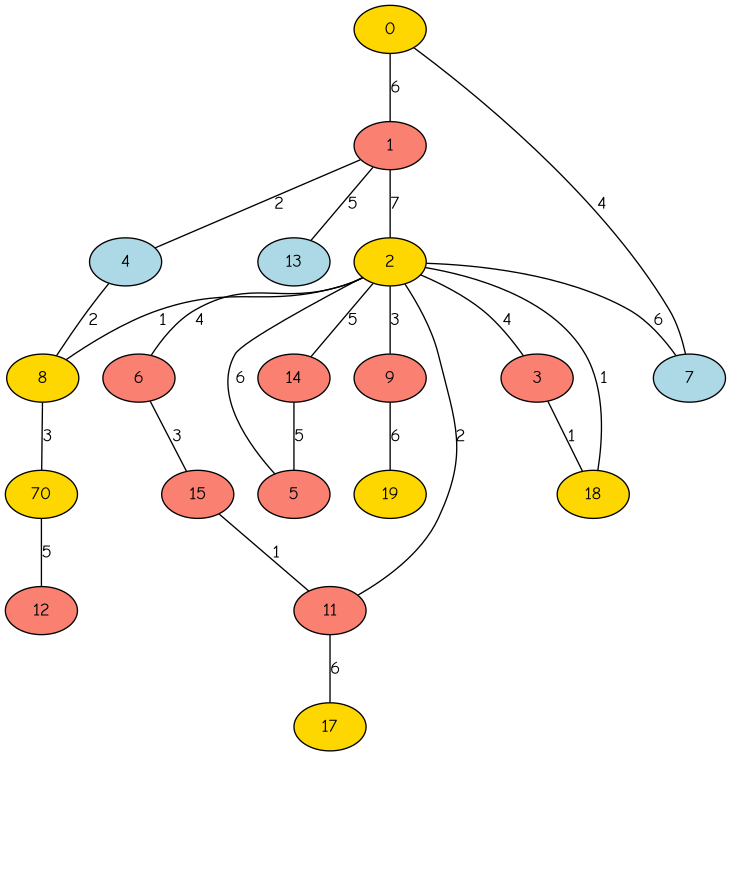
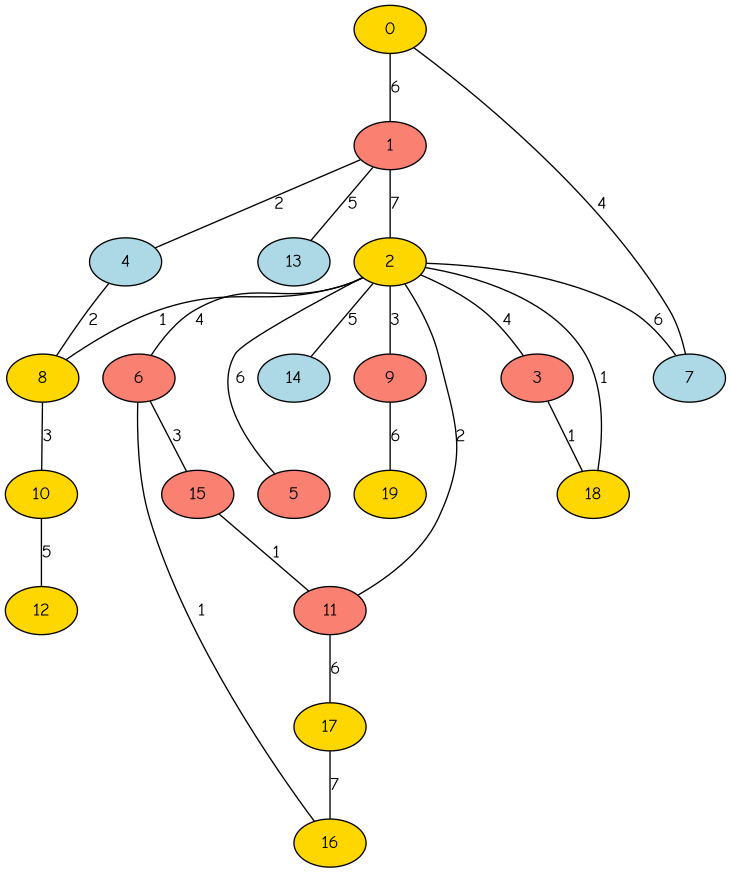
node "14": fillcolor salmon -> lightblue
edge "14" -- "5": removed, label "5"
node "70": label "70" -> "10"
node "12": fillcolor salmon -> gold
node "16": added
